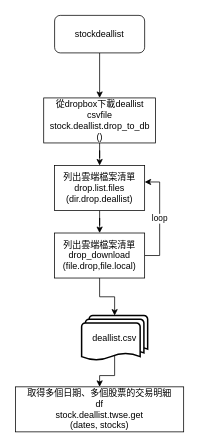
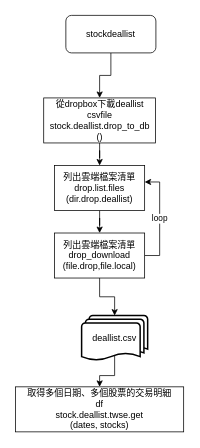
node "stockdeallist": moved (99, 34) -> (111, 34)
